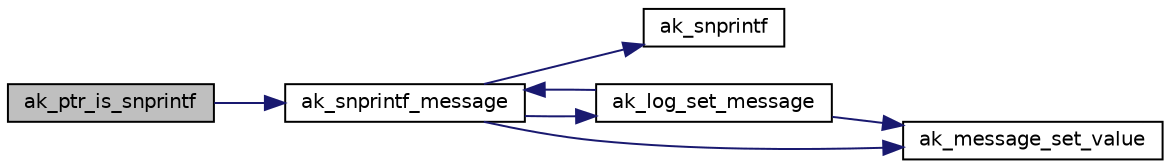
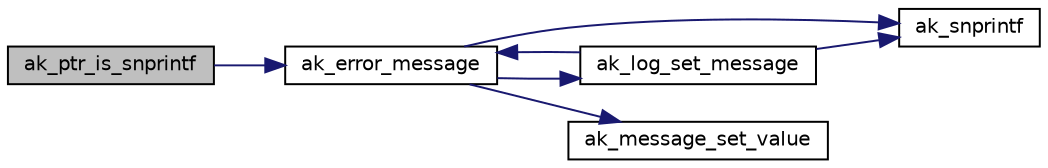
node "ak_snprintf_message": label "ak_snprintf_message" -> "ak_error_message"
edge "ak_log_set_message" -> "ak_message_set_value": now "ak_log_set_message" -> "ak_snprintf"
